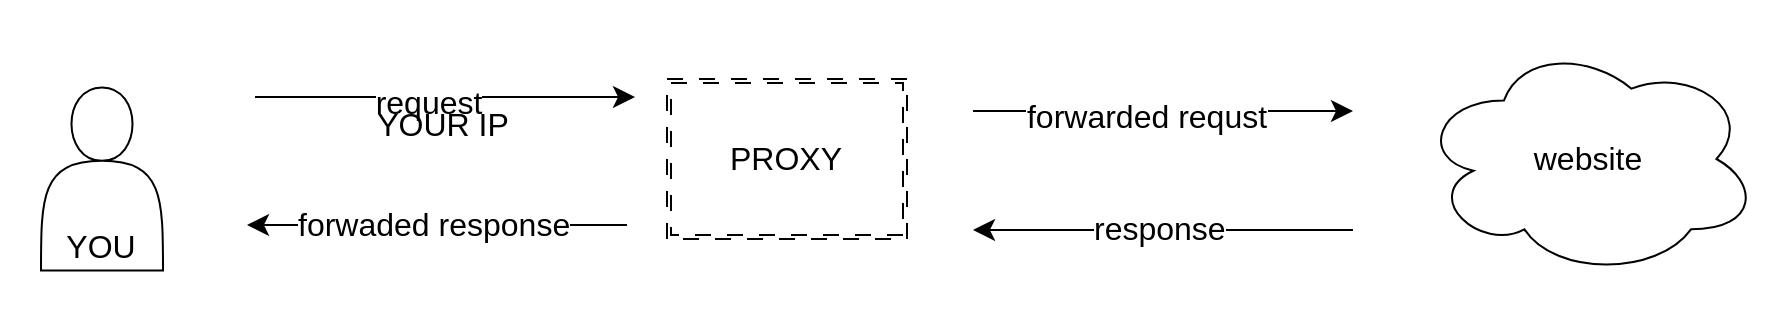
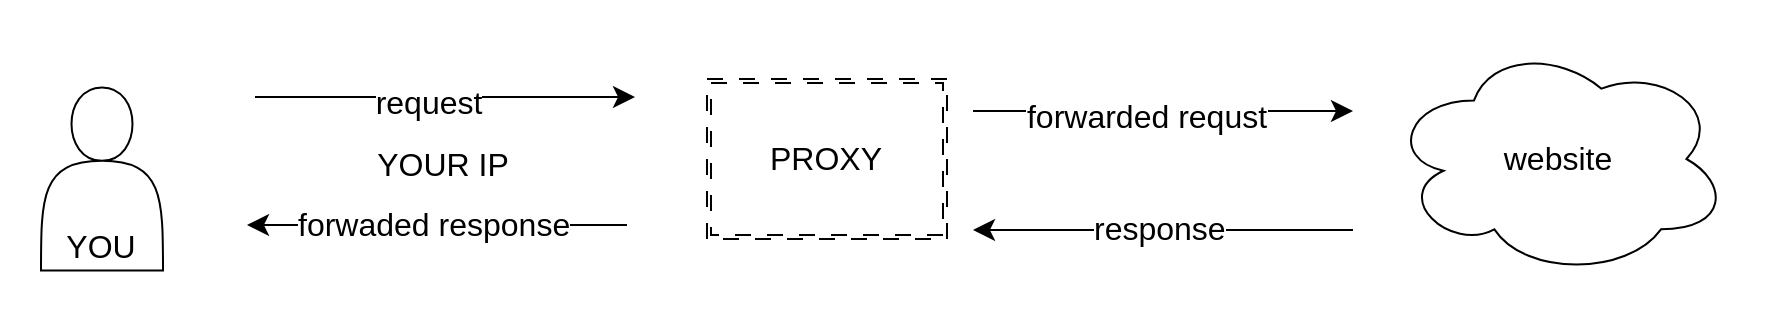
node "YOUR IP": moved (444, 125) -> (444, 165)
node "PROXY": moved (787, 159) -> (827, 159)
node "website": moved (1589, 159) -> (1559, 159)
